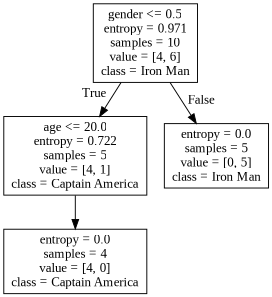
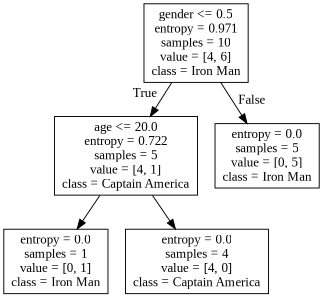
node "entropy = 0.0 samples = 1 value = [0, 1] class = Iron Man": added
